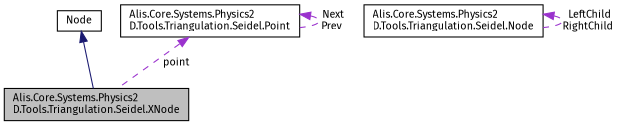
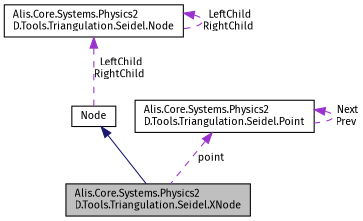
edge "Node" -> "Alis.Core.Systems.Physics2 D.Tools.Triangulation.Seidel.Node": added, label "LeftChild RightChild"
